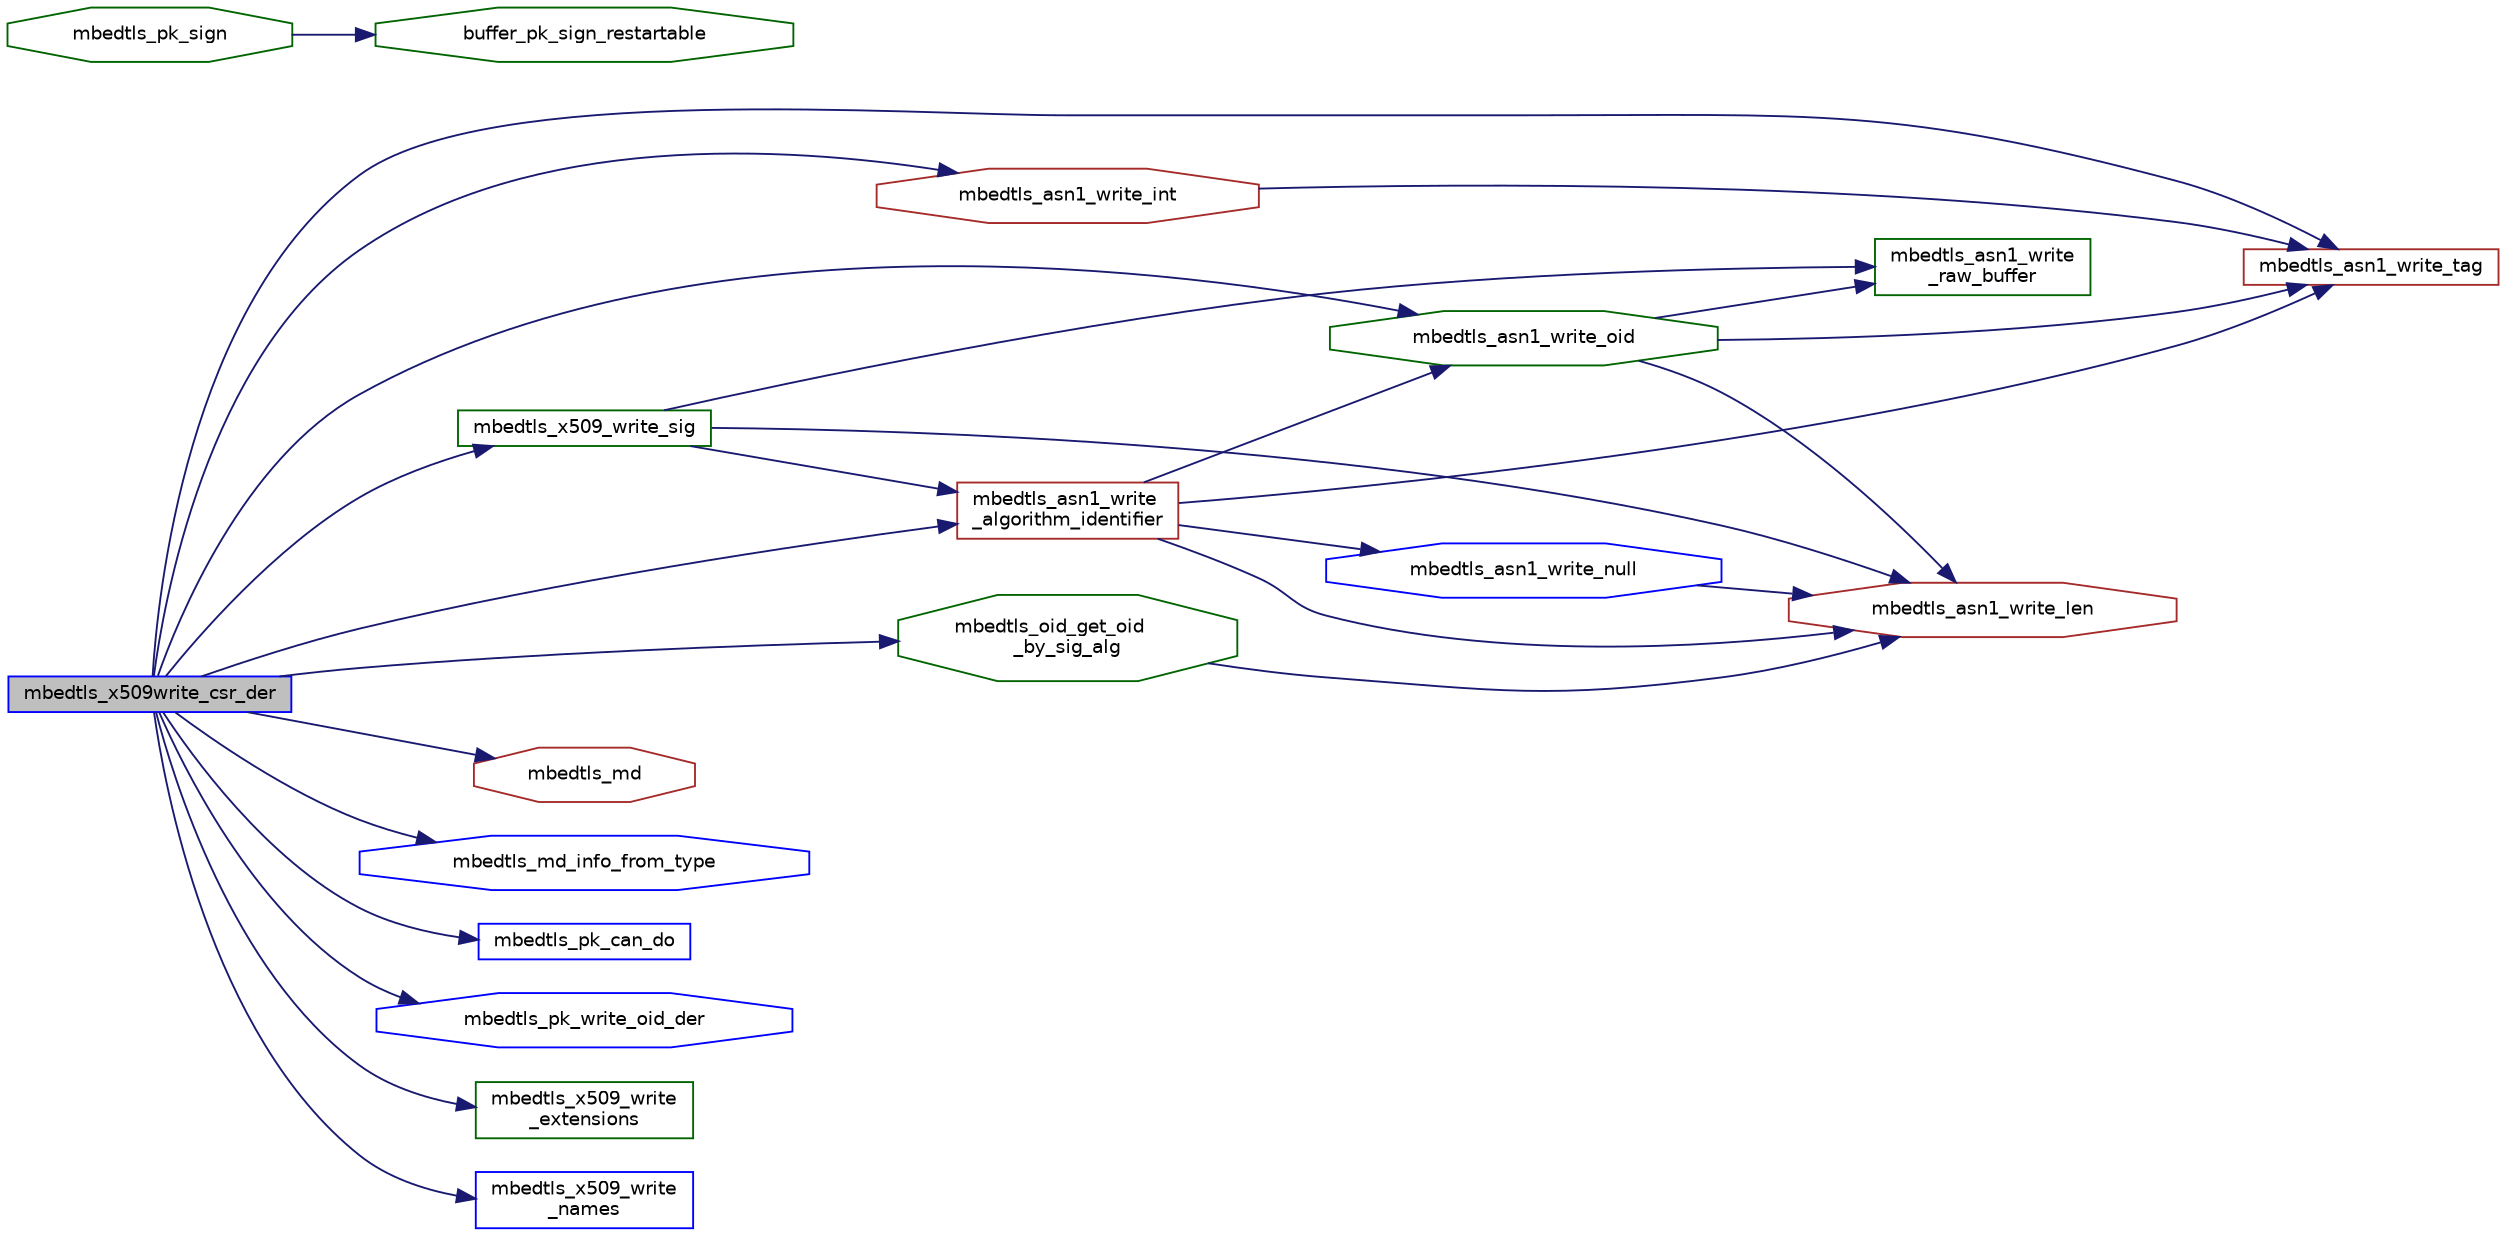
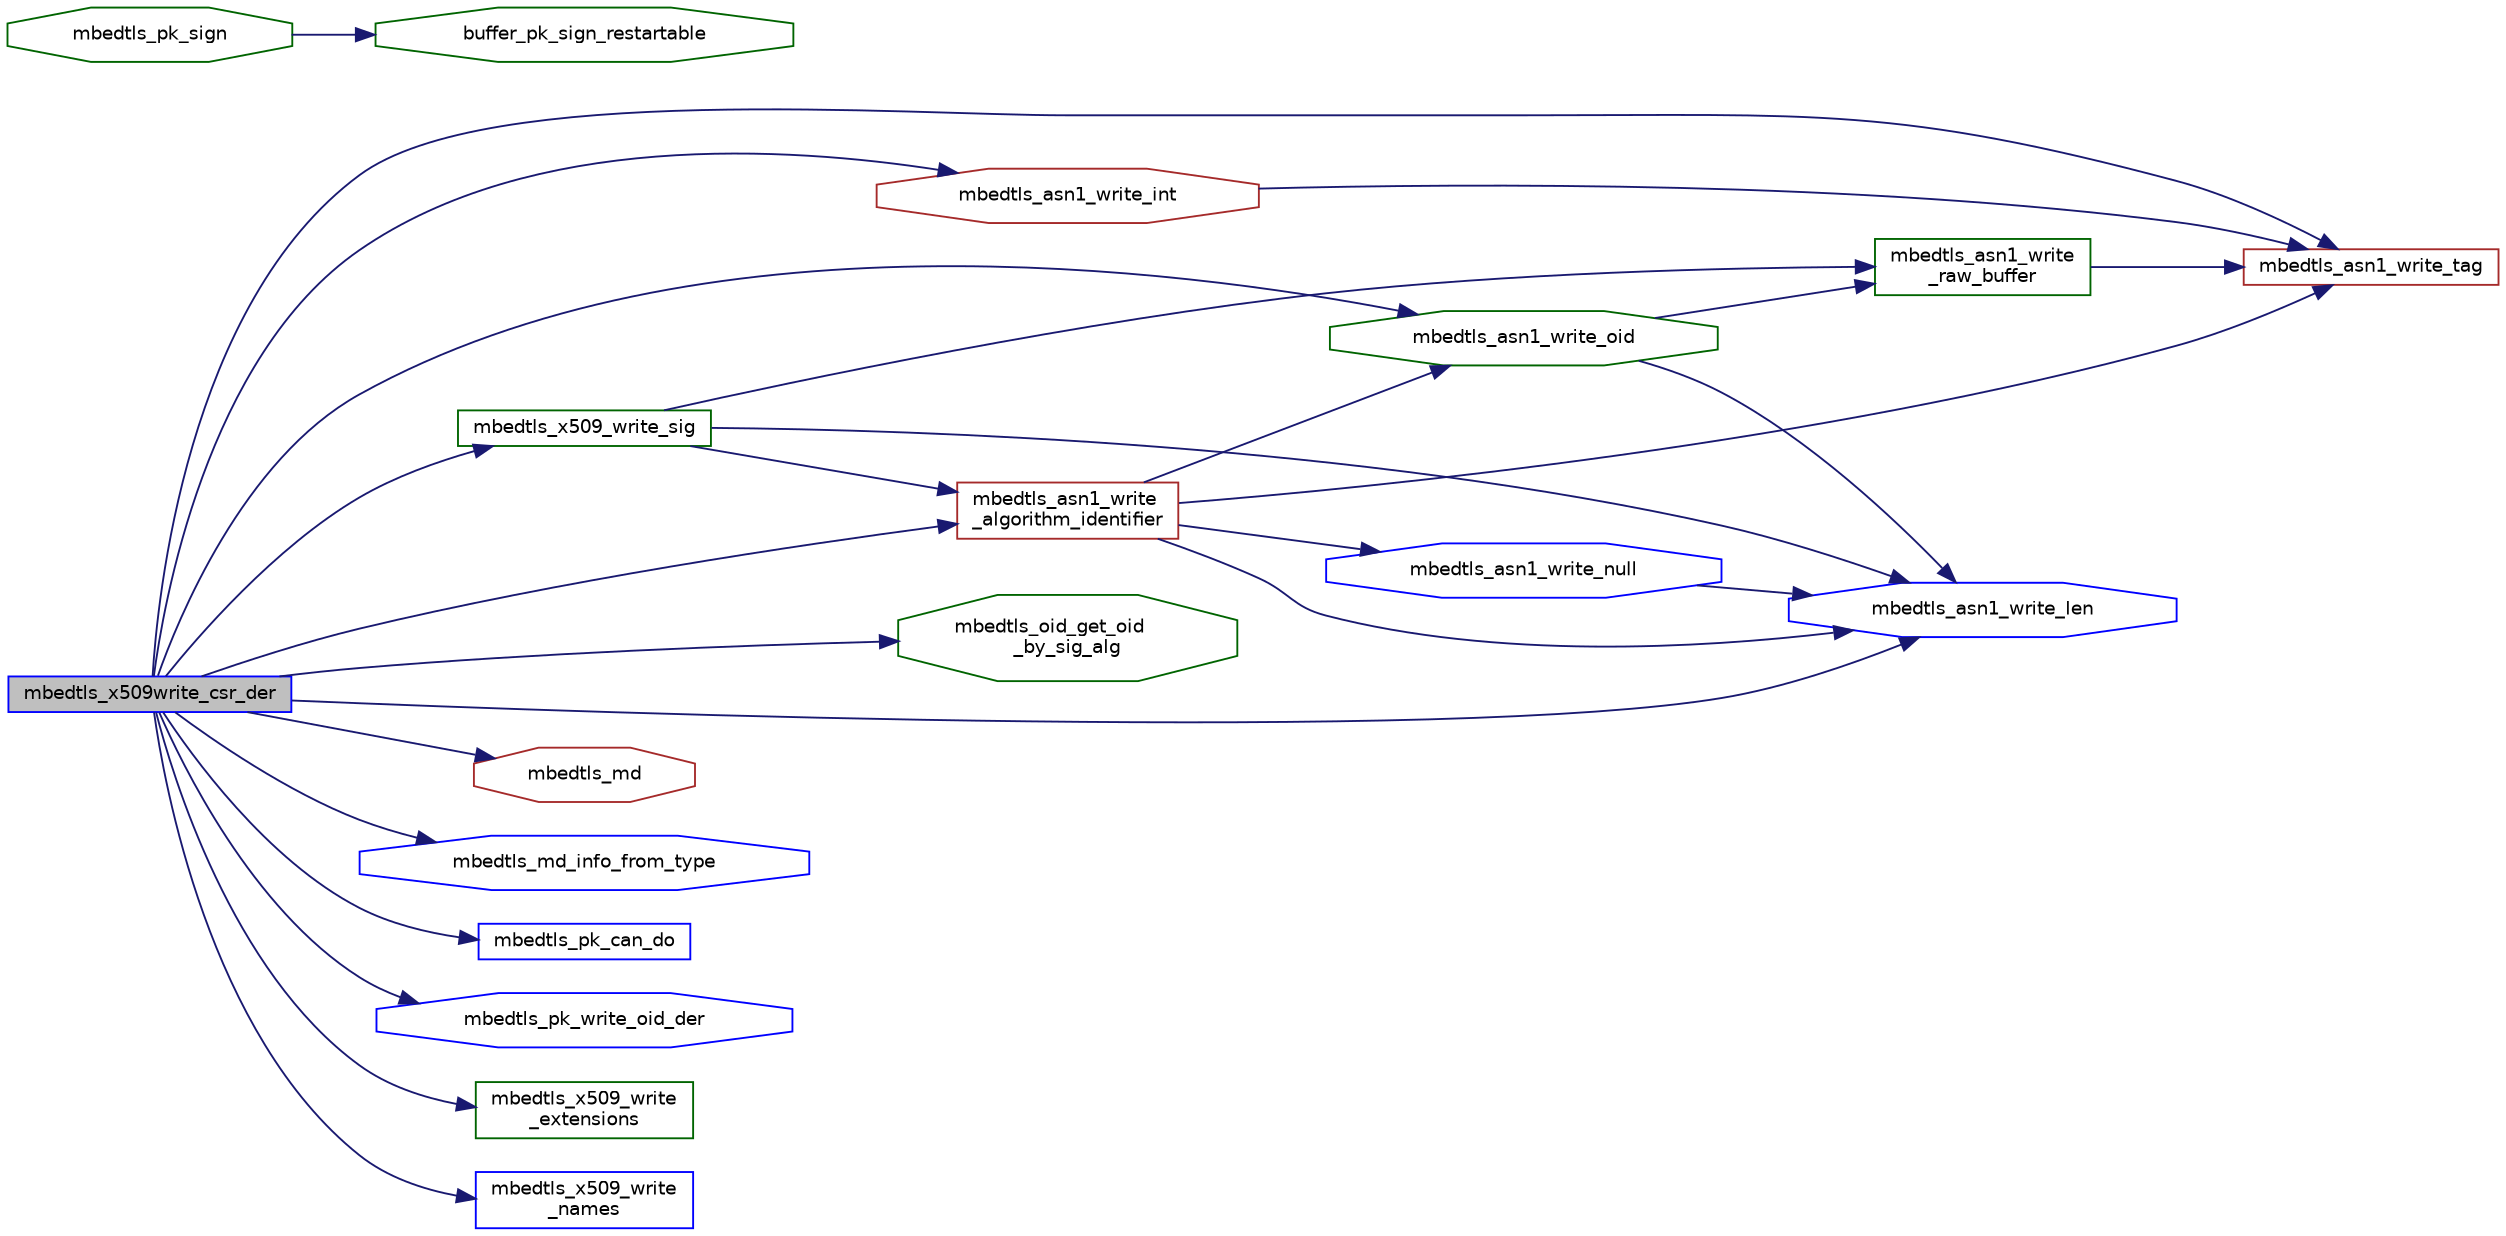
edge "mbedtls_asn1_write_oid" -> "mbedtls_asn1_write_tag": now "mbedtls_asn1_write _raw_buffer" -> "mbedtls_asn1_write_tag"
node "mbedtls_asn1_write_len": color brown -> blue
edge "mbedtls_oid_get_oid _by_sig_alg" -> "mbedtls_asn1_write_len": now "mbedtls_x509write_csr_der" -> "mbedtls_asn1_write_len"
